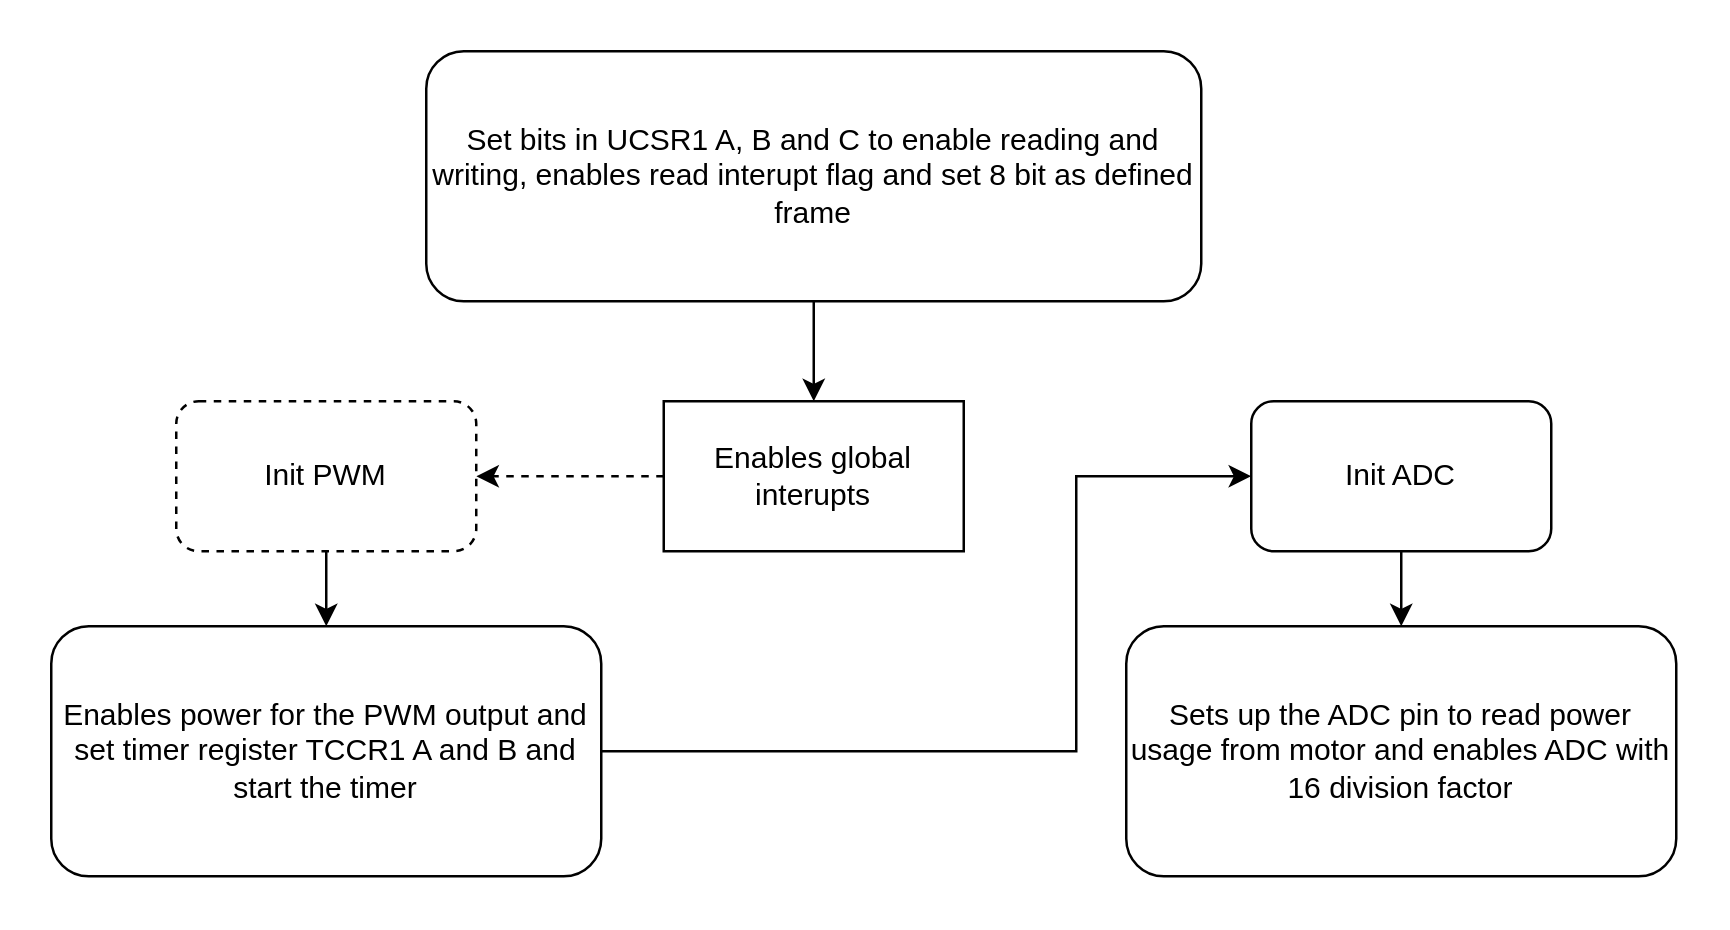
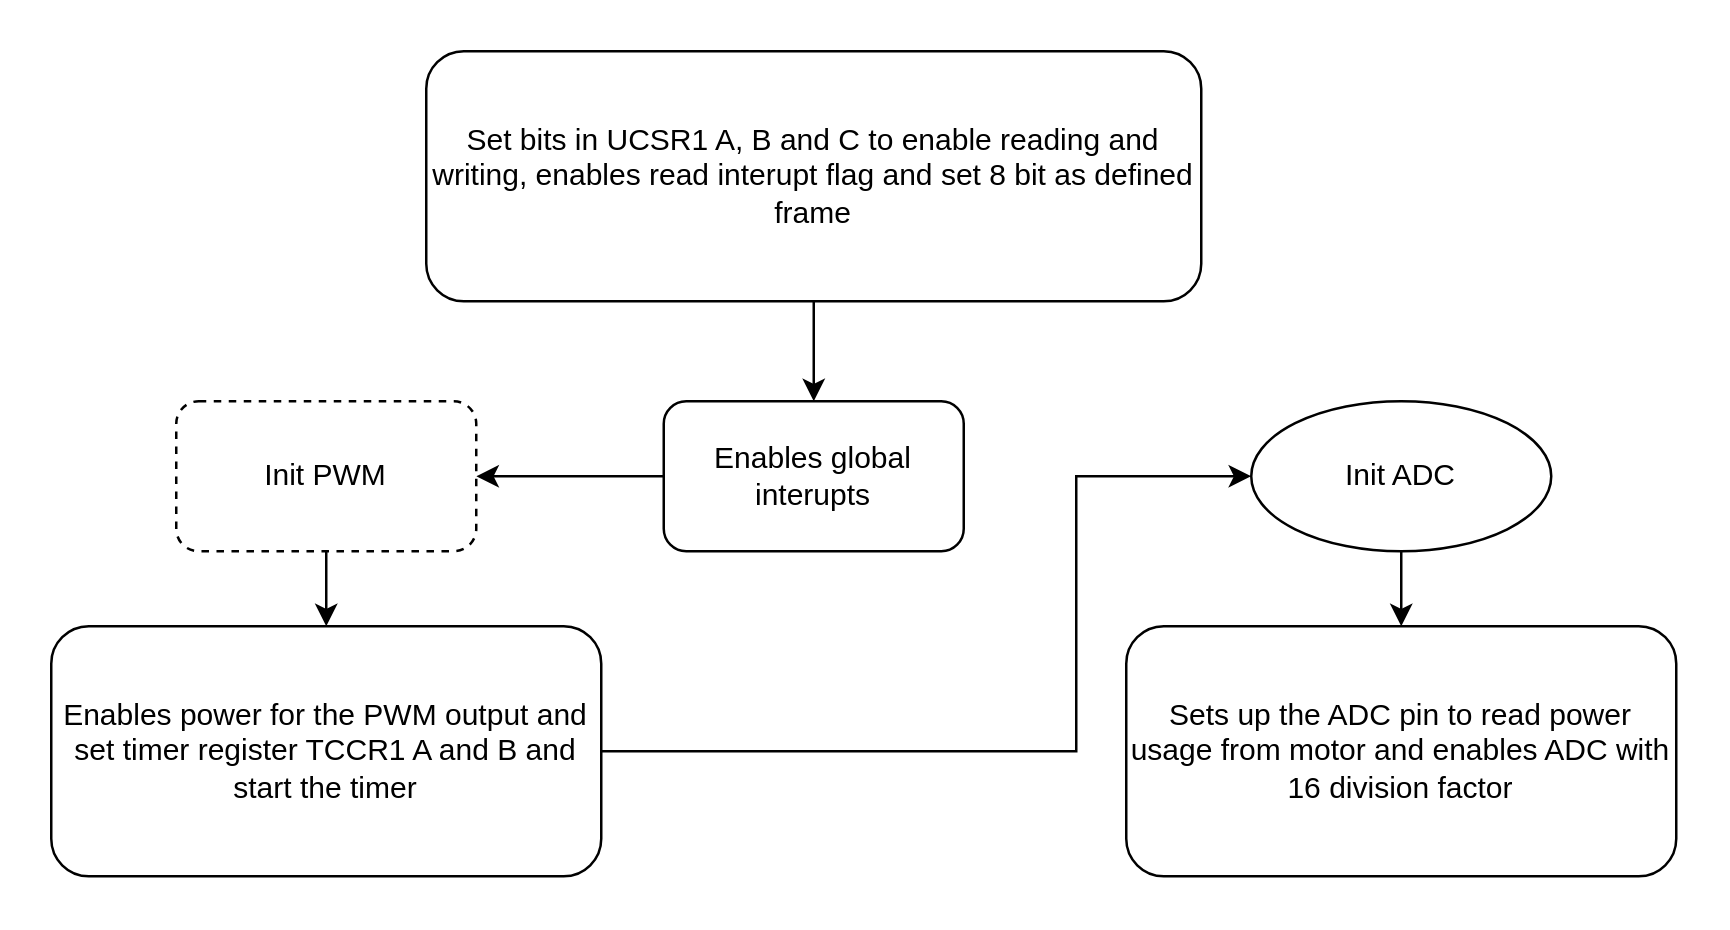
edge "Enables global interupts" -> "Init PWM": style dashed -> solid
node "Enables global interupts": shape rectangle -> rounded rectangle
node "Init ADC": shape rounded rectangle -> ellipse
